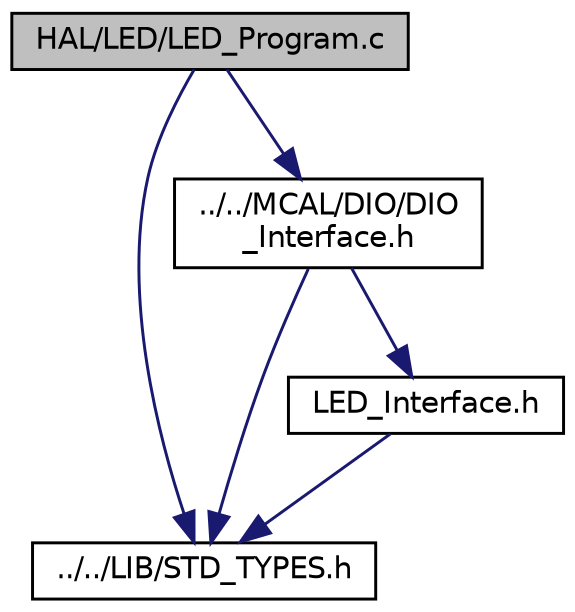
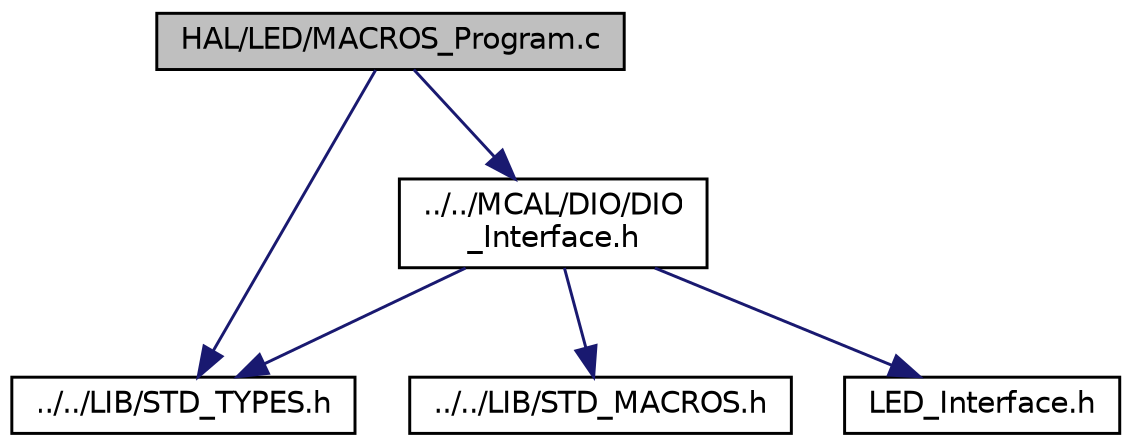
node "HAL/LED/LED_Program.c": label "HAL/LED/LED_Program.c" -> "HAL/LED/MACROS_Program.c"
node "../../LIB/STD_MACROS.h": added
edge "LED_Interface.h" -> "../../LIB/STD_TYPES.h": removed
